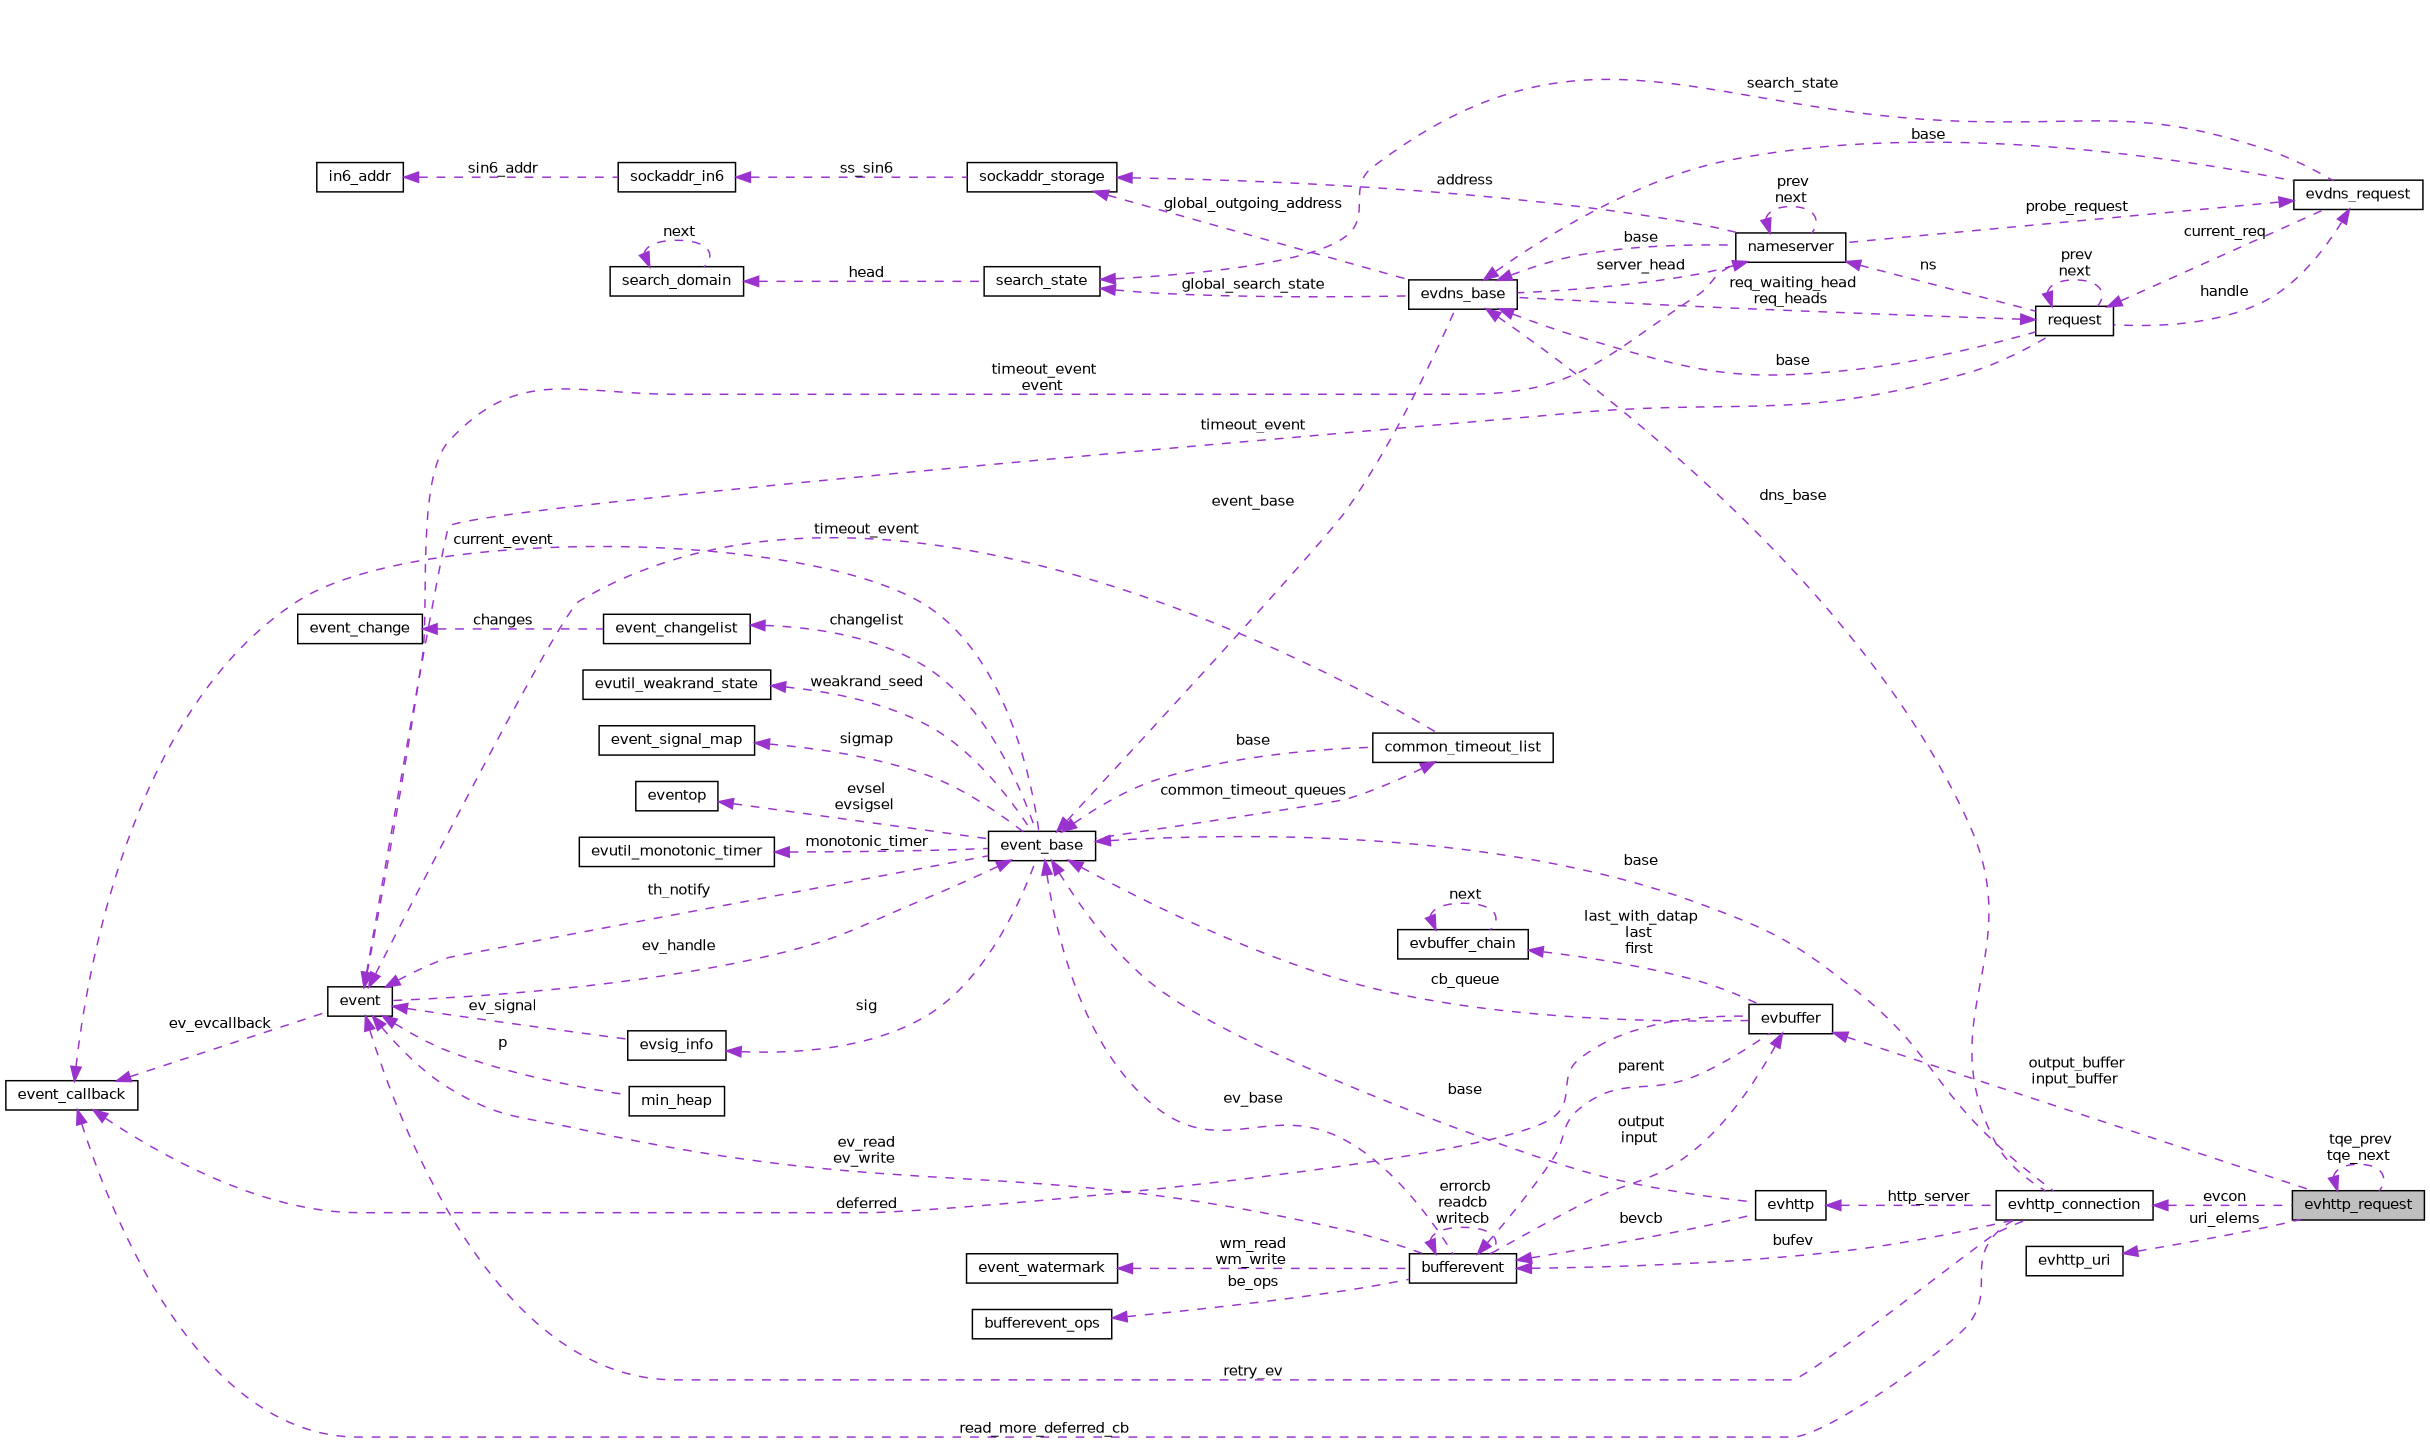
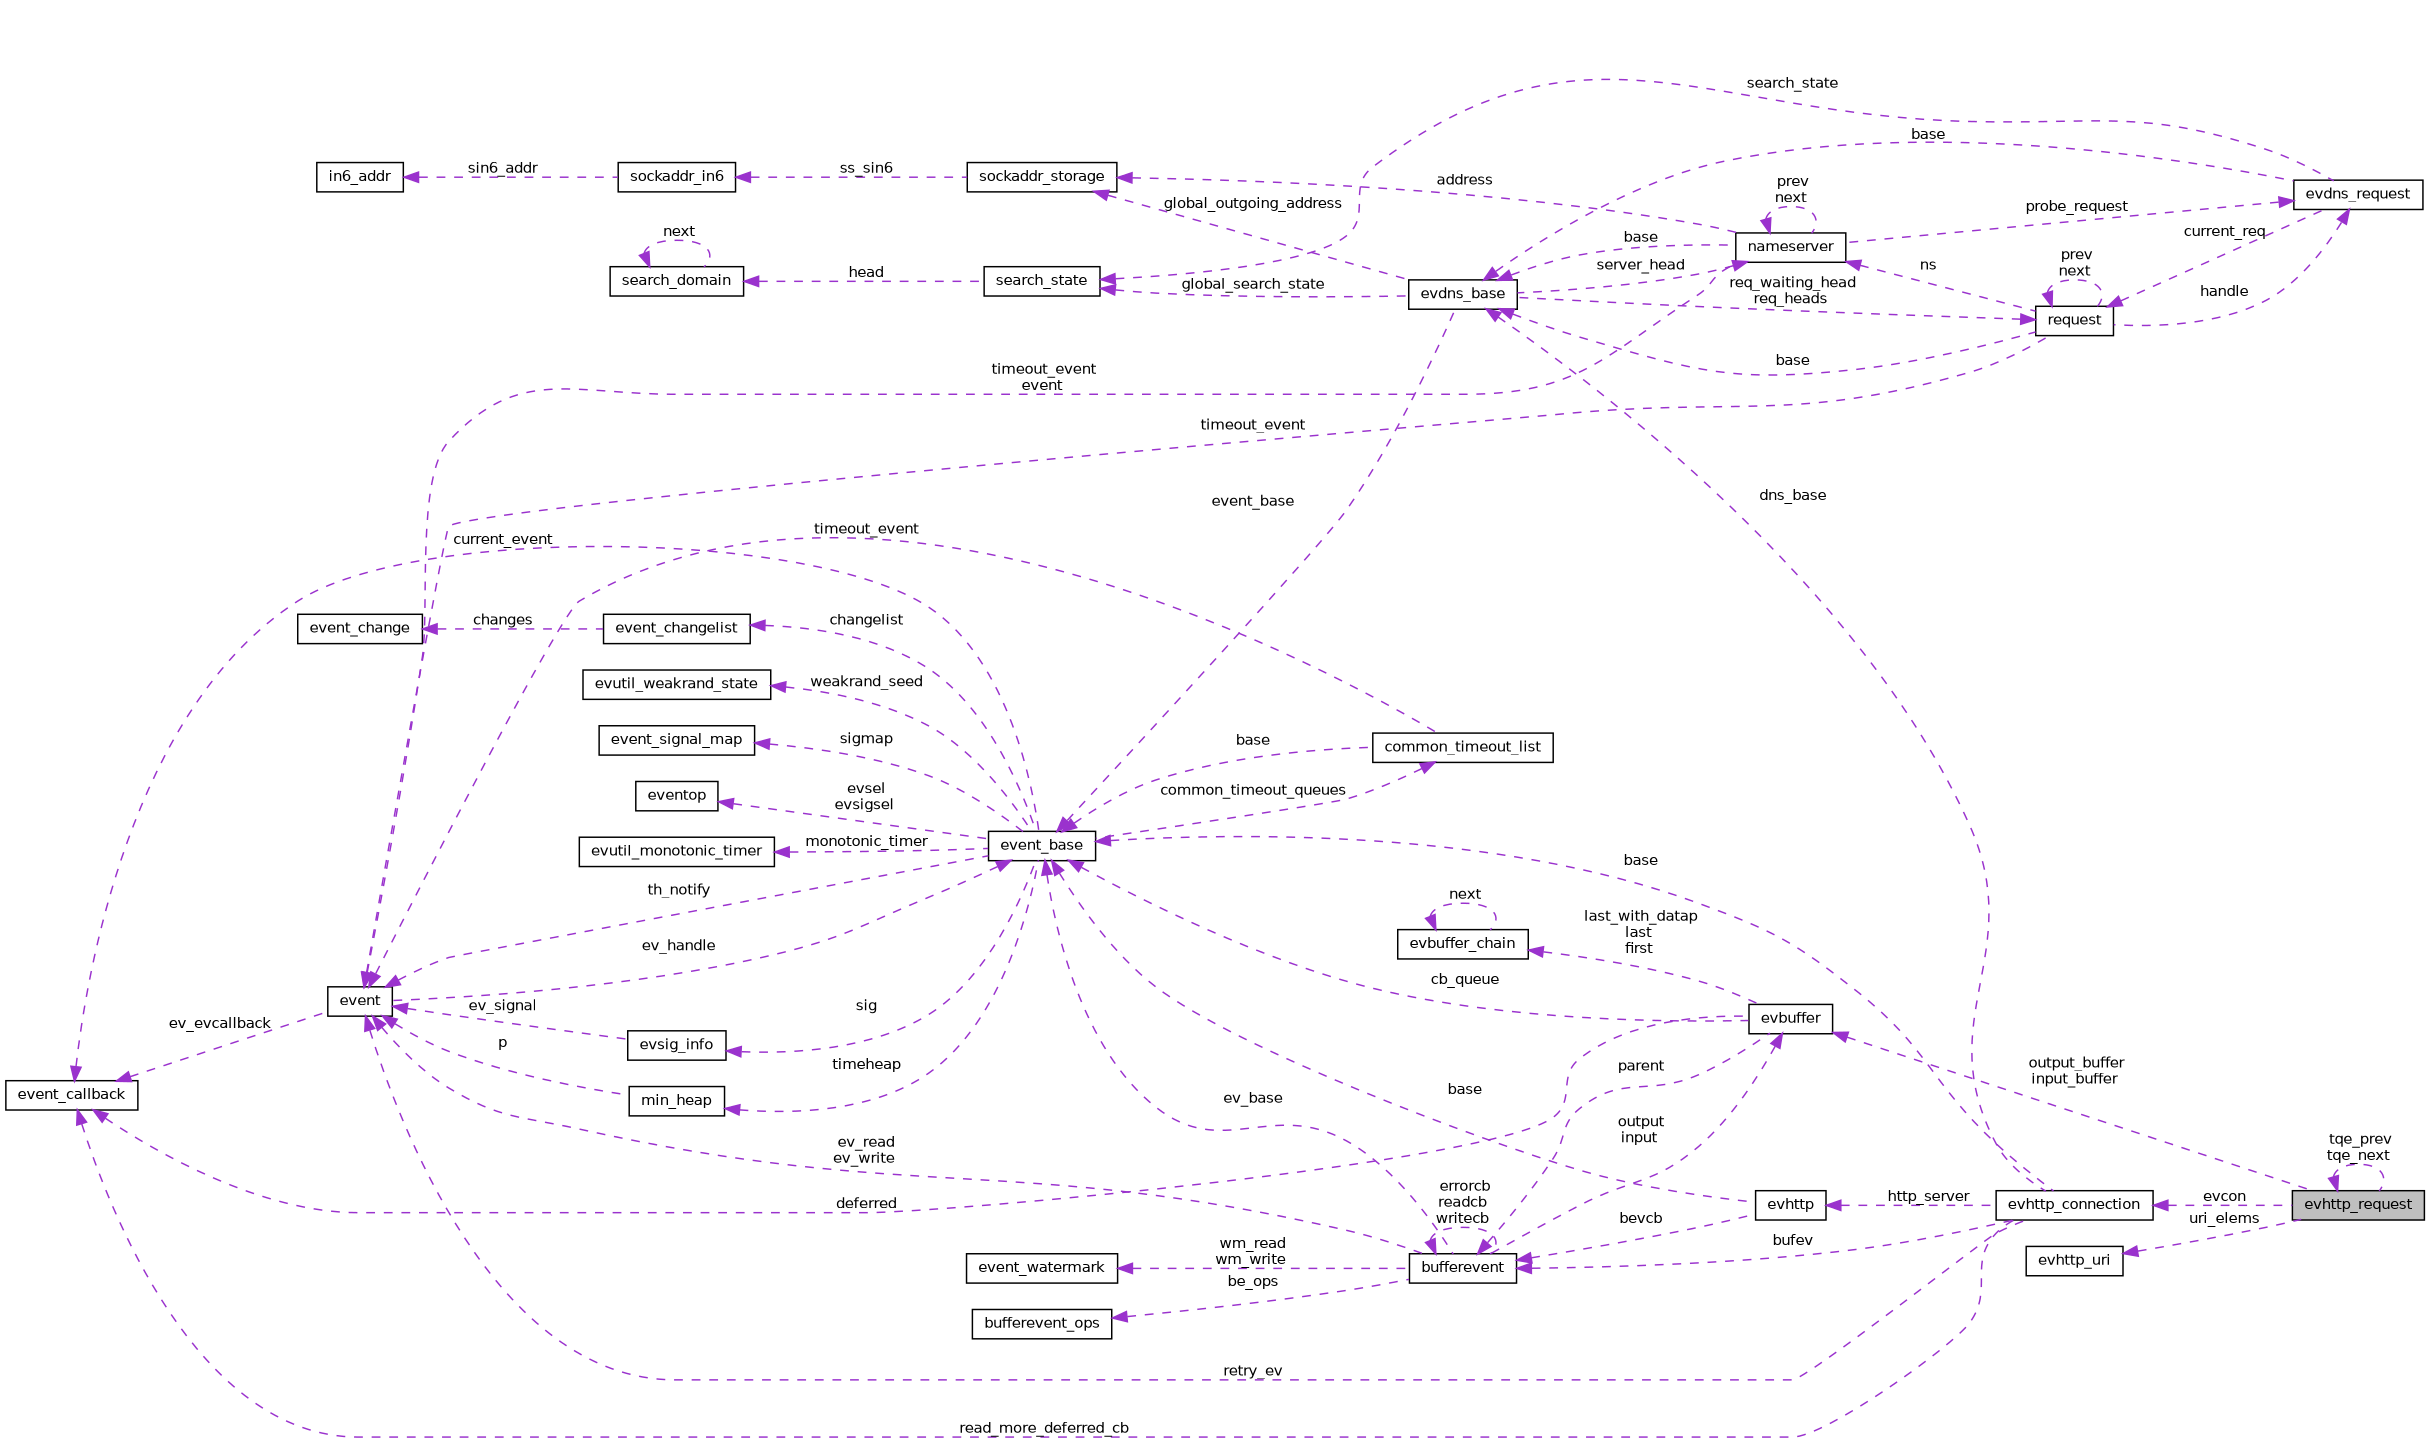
edge "event_base" -> "min_heap": added, label "timeheap"
